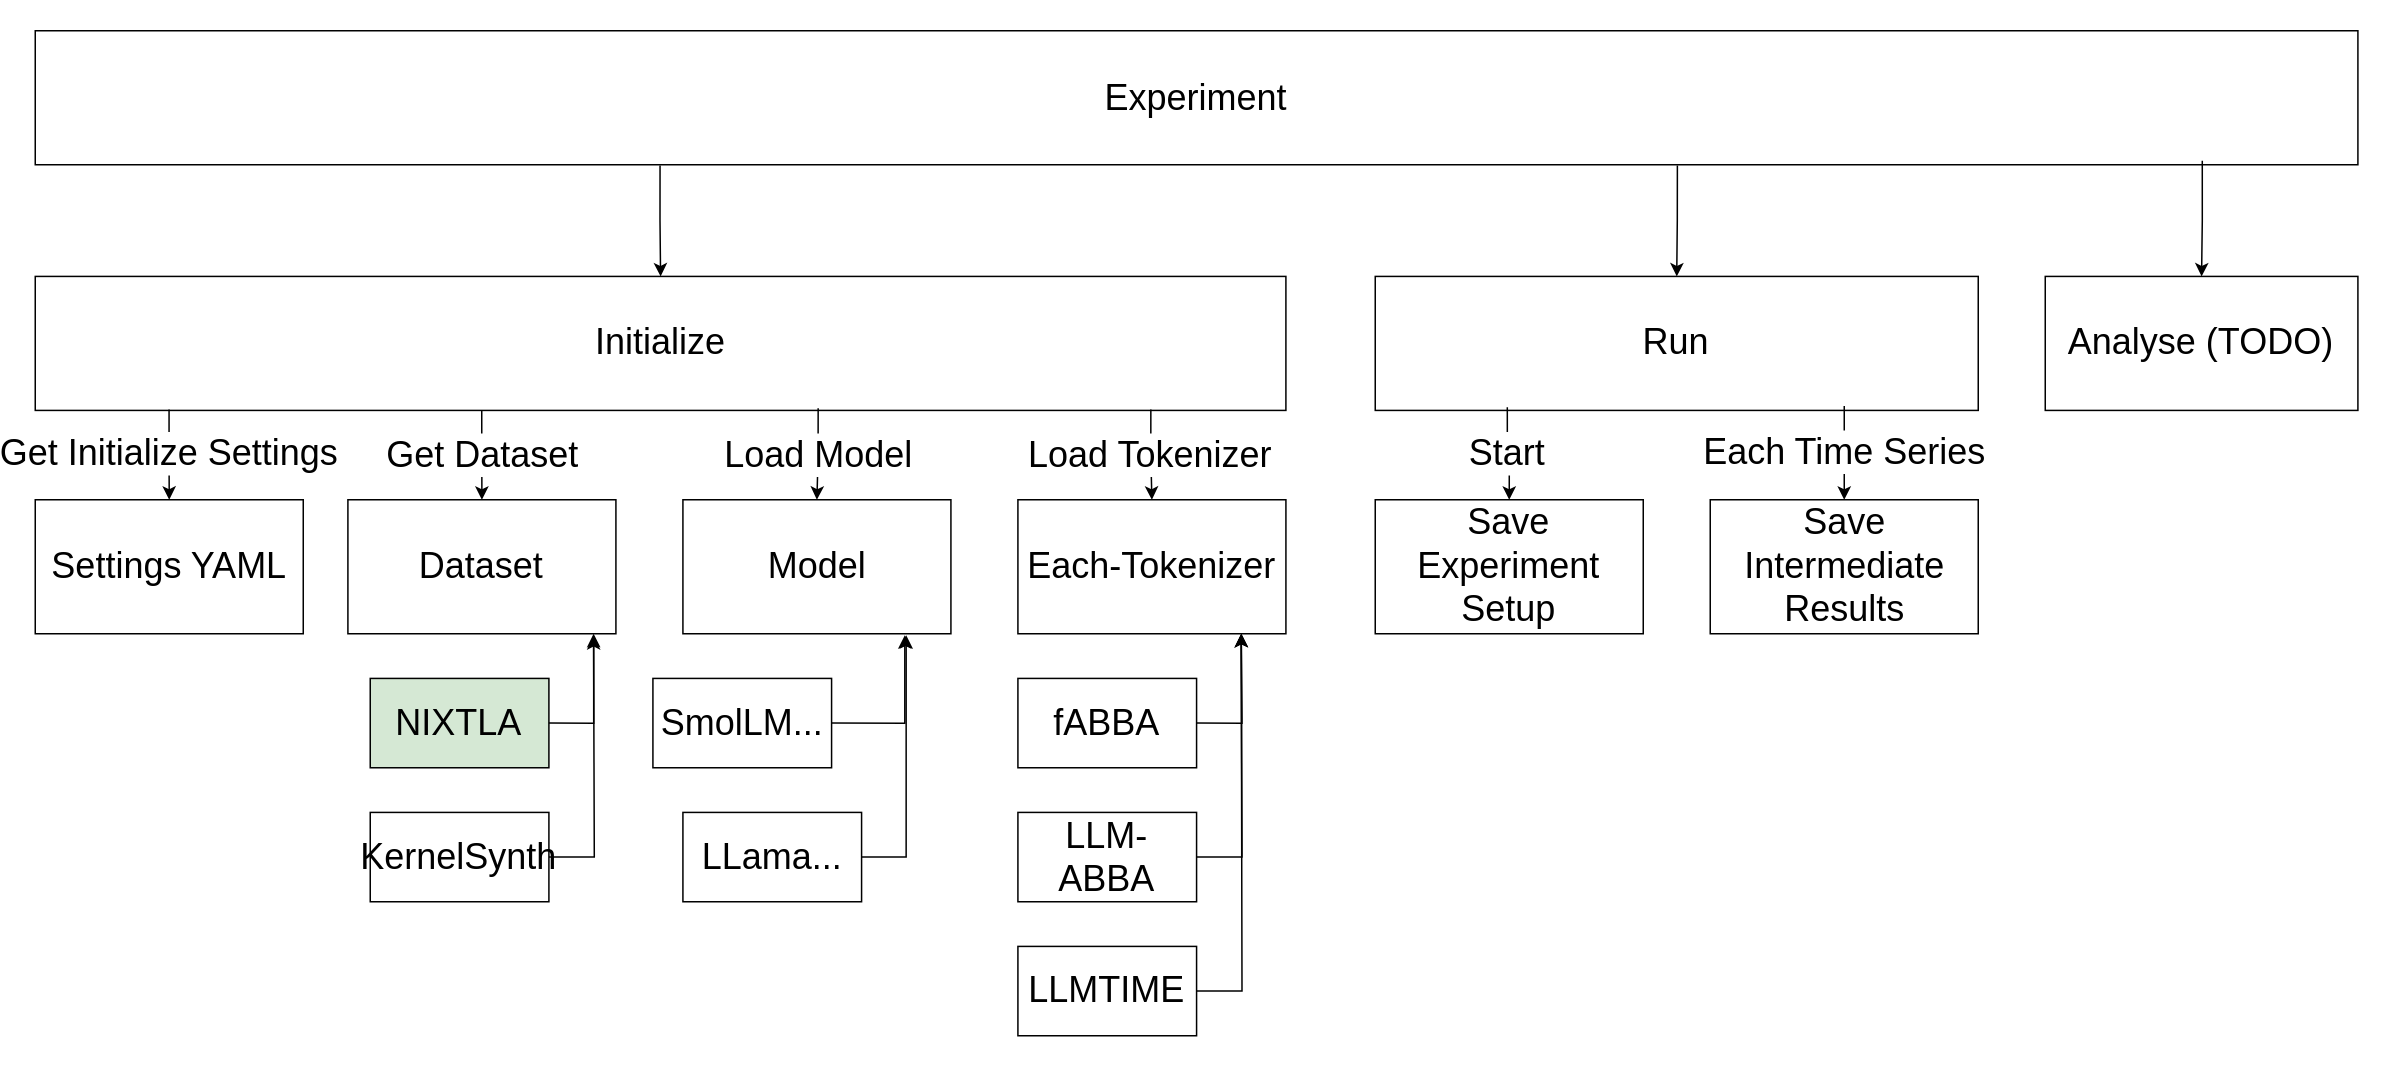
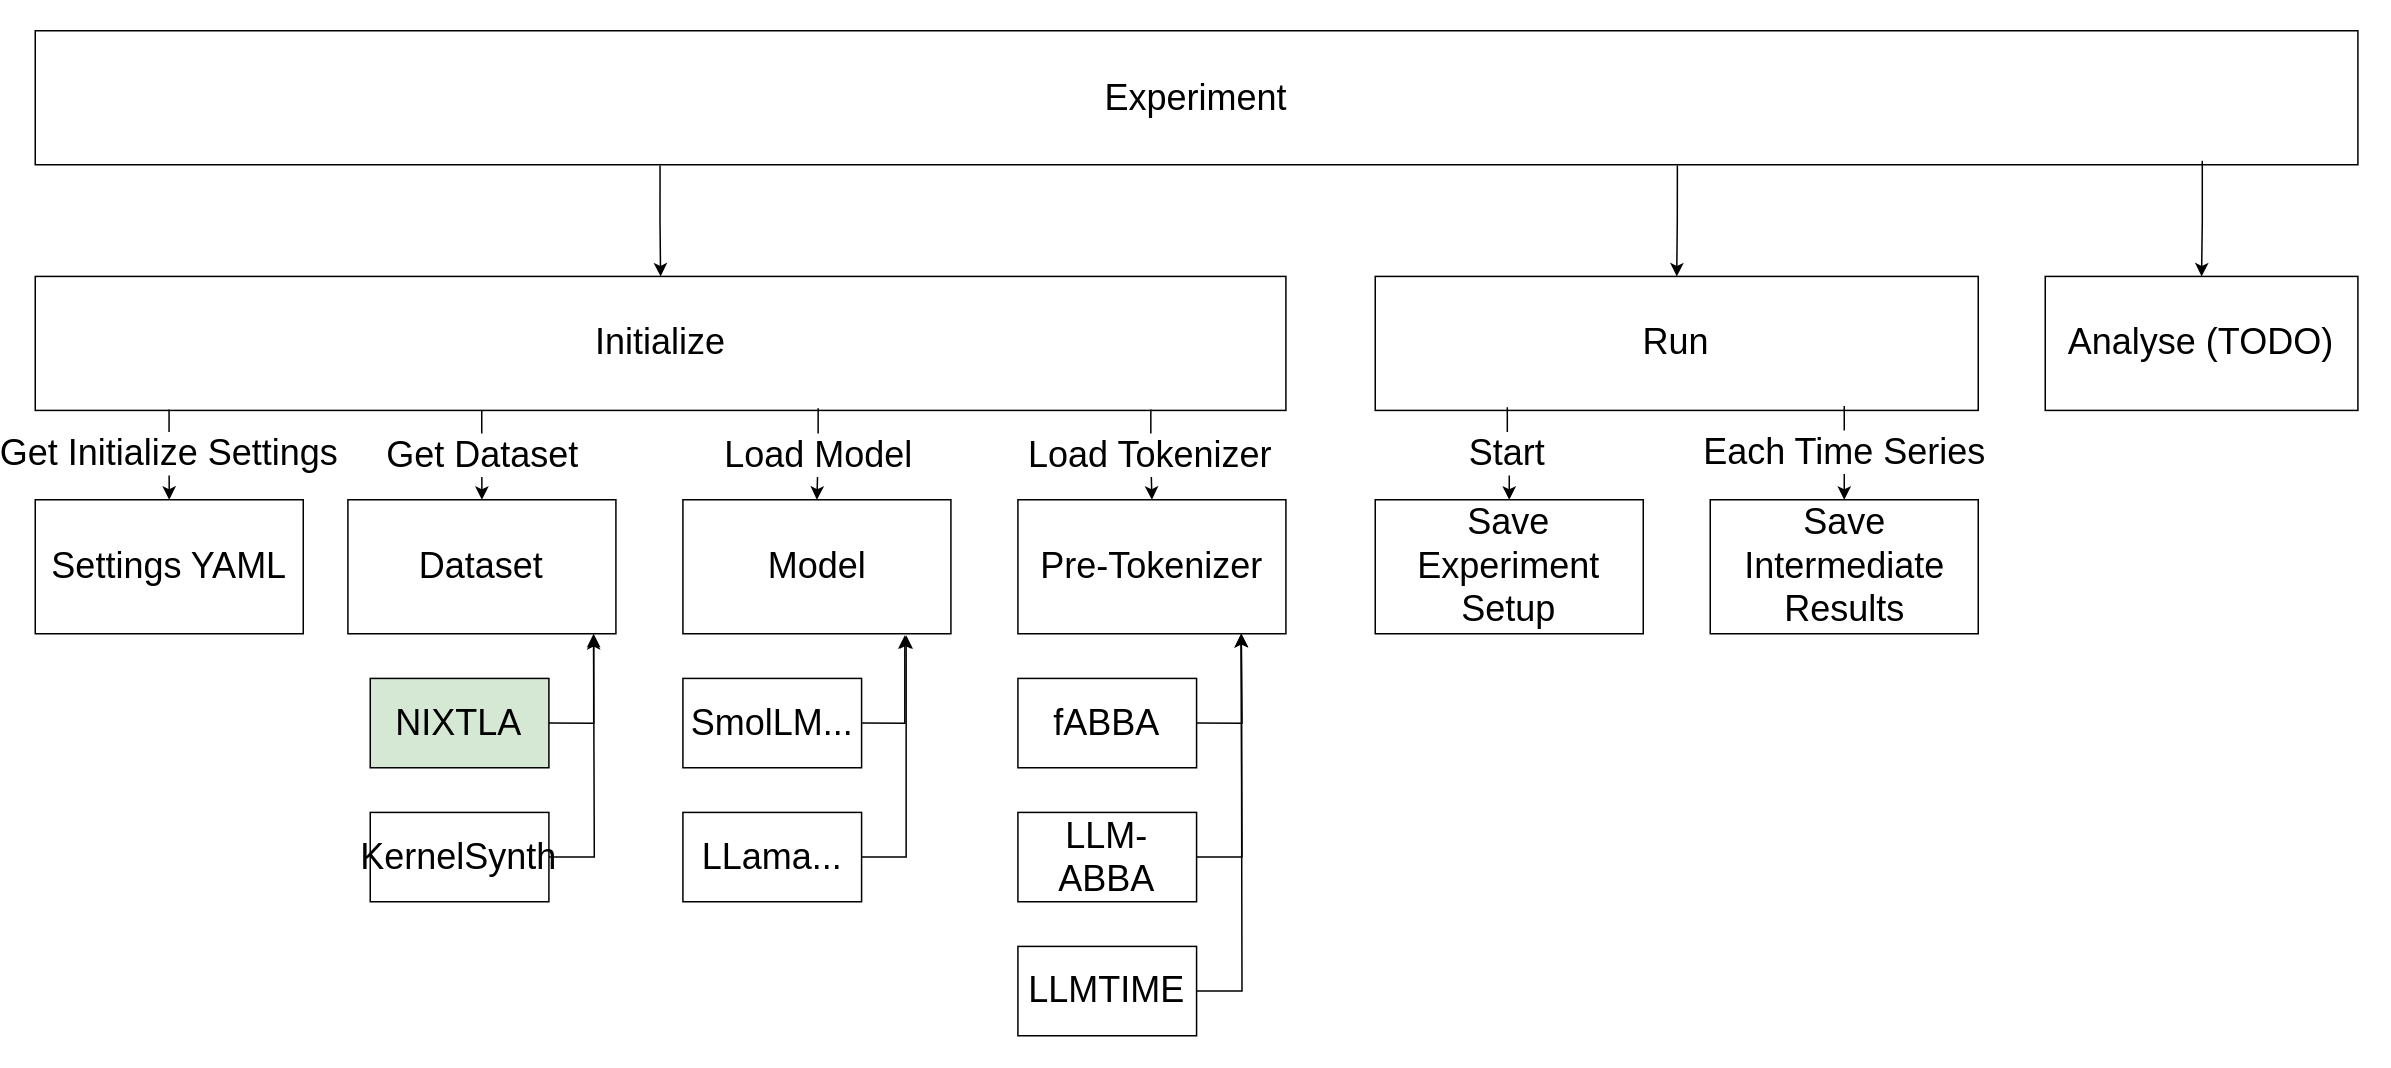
node "Each-Tokenizer": label "Each-Tokenizer" -> "Pre-Tokenizer"
node "SmolLM...": moved (742, 723) -> (772, 723)
